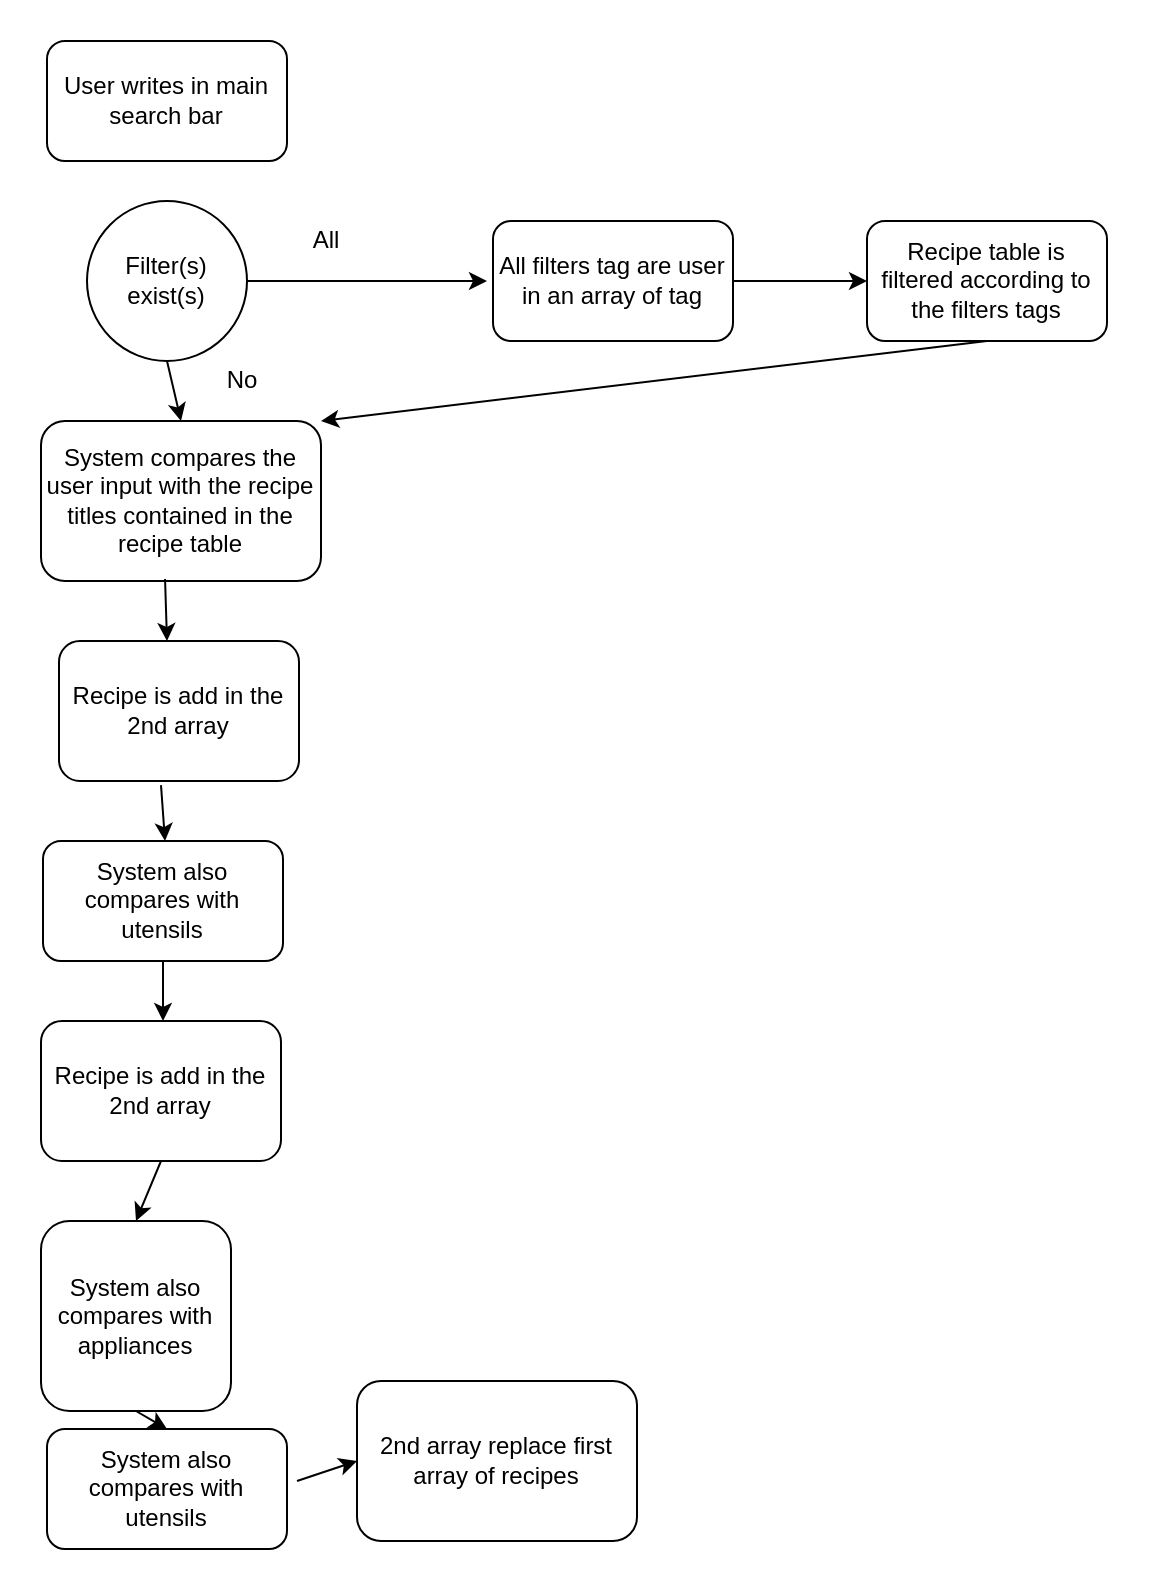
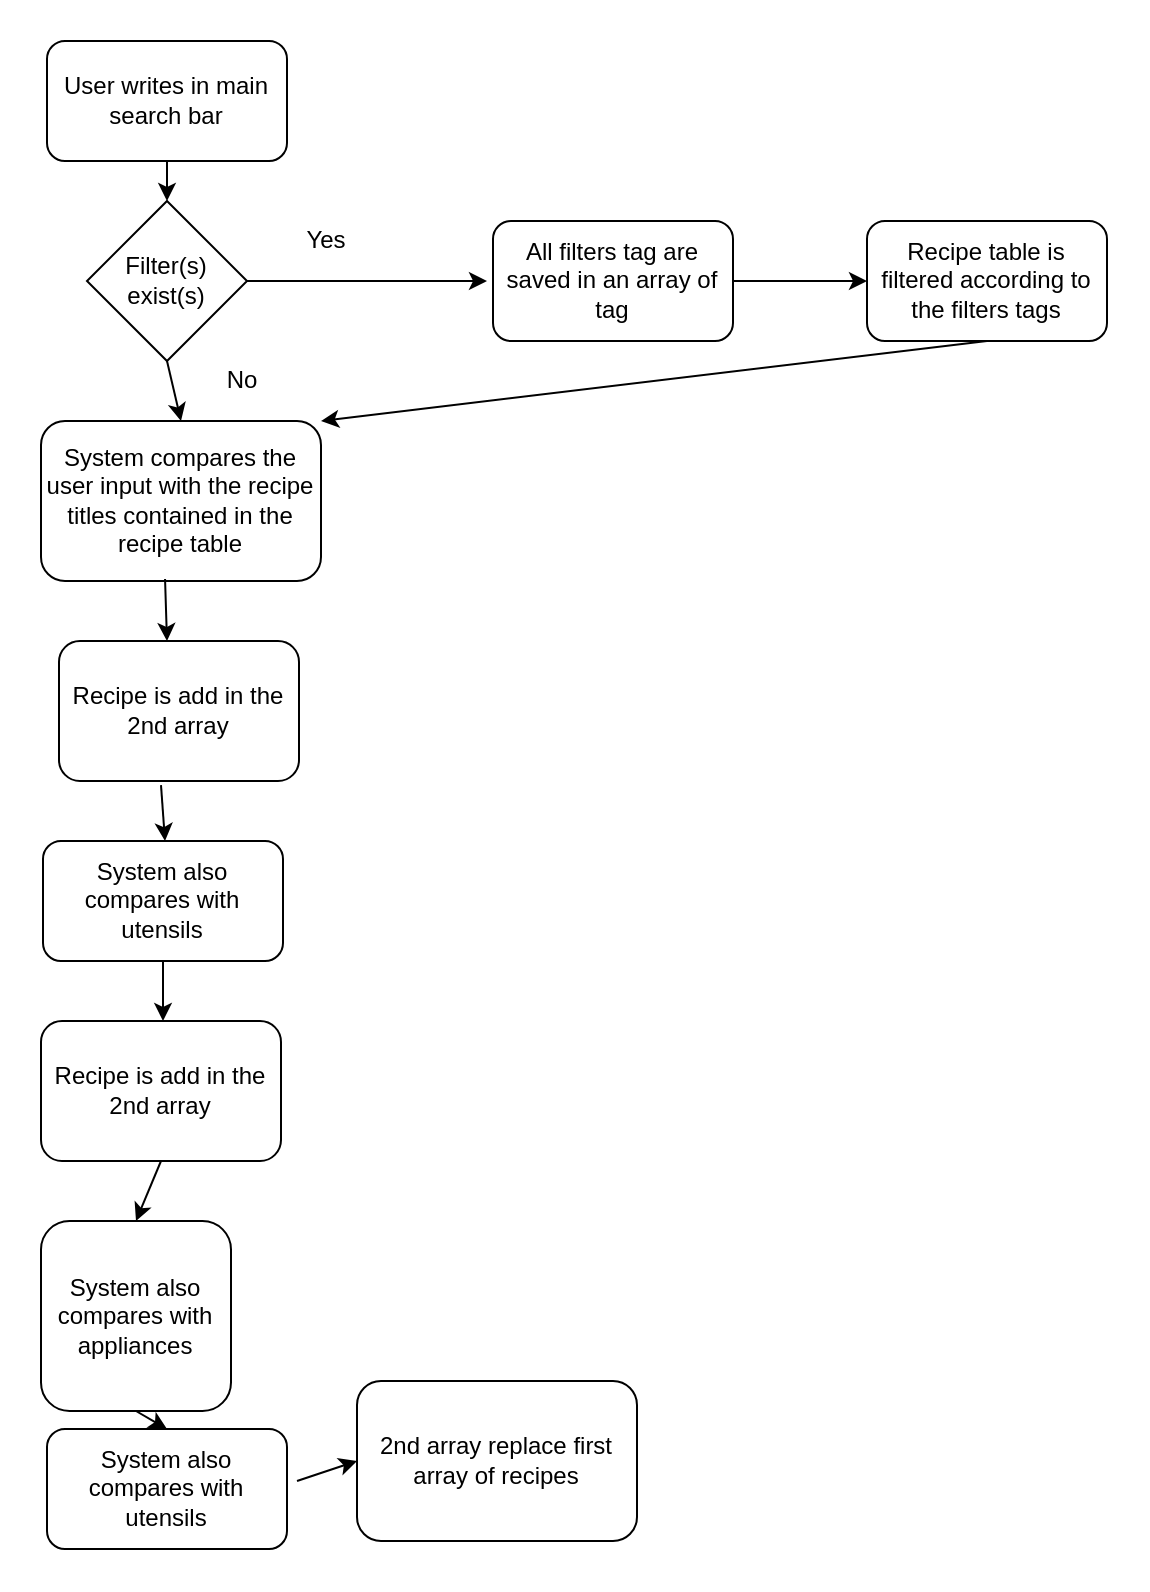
edge "User writes in main search bar" -> "Filter(s) exist(s)": added
node "All": label "All" -> "Yes"
node "Filter(s) exist(s)": shape ellipse -> diamond
node "All filters tag are user in an array of tag": label "All filters tag are user in an array of tag" -> "All filters tag are saved in an array of tag"
